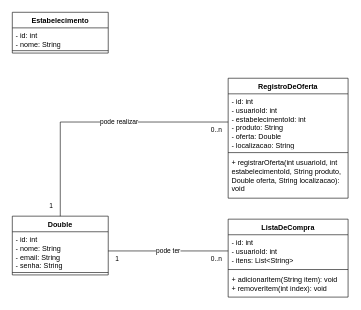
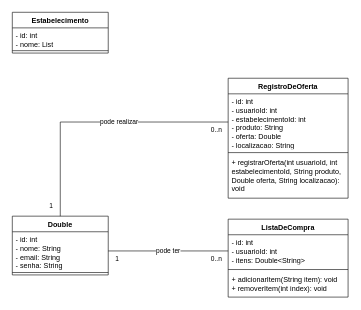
node "- id: int - nome: String": label "- id: int - nome: String" -> "- id: int - nome: List"
node "- id: int - usuarioId: int - itens: List<String>": label "- id: int - usuarioId: int - itens: List<String>" -> "- id: int - usuarioId: int - itens: Double<String>"
